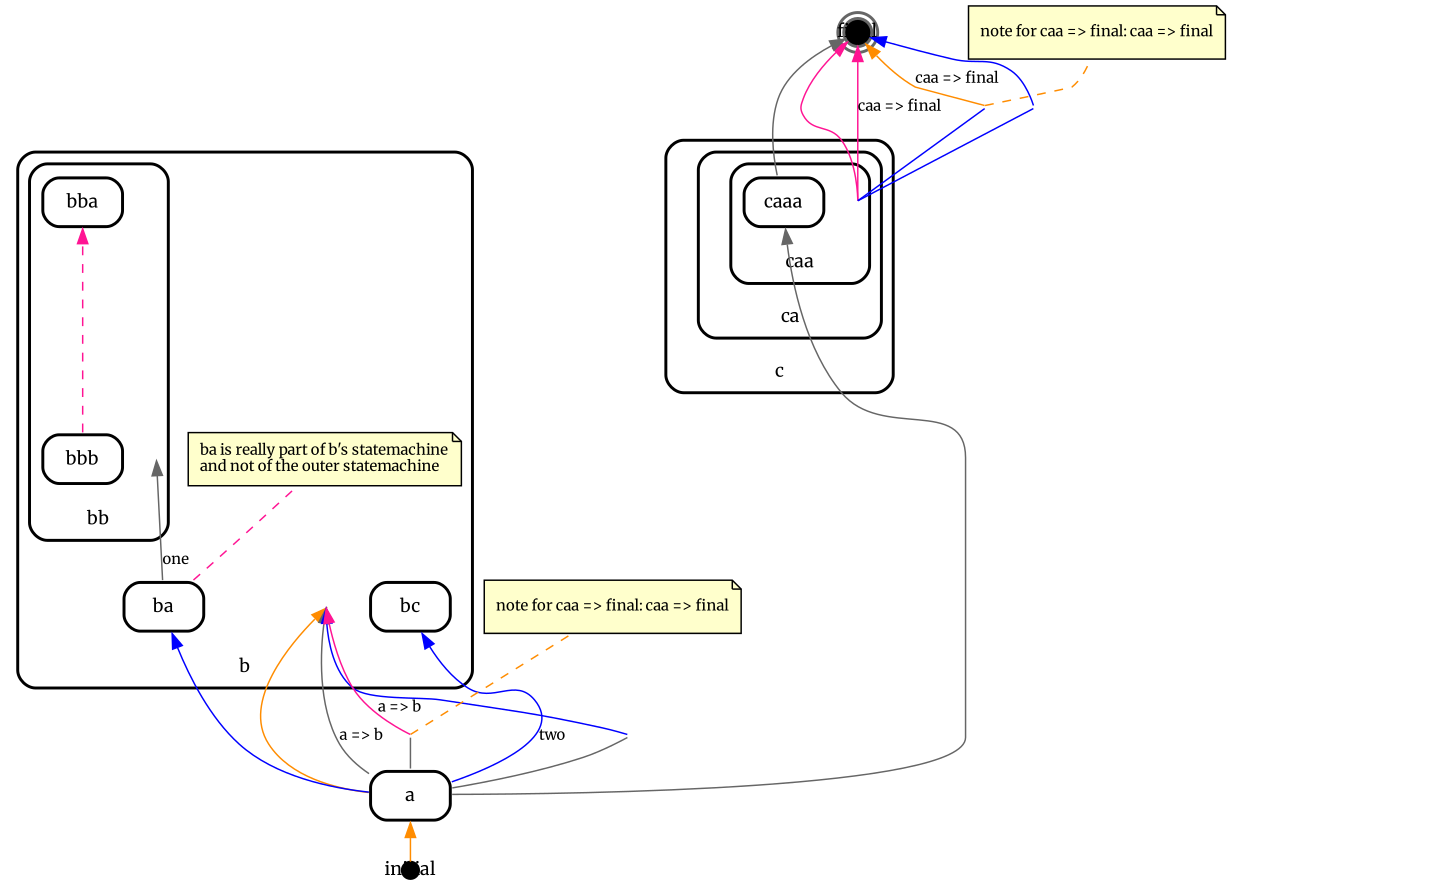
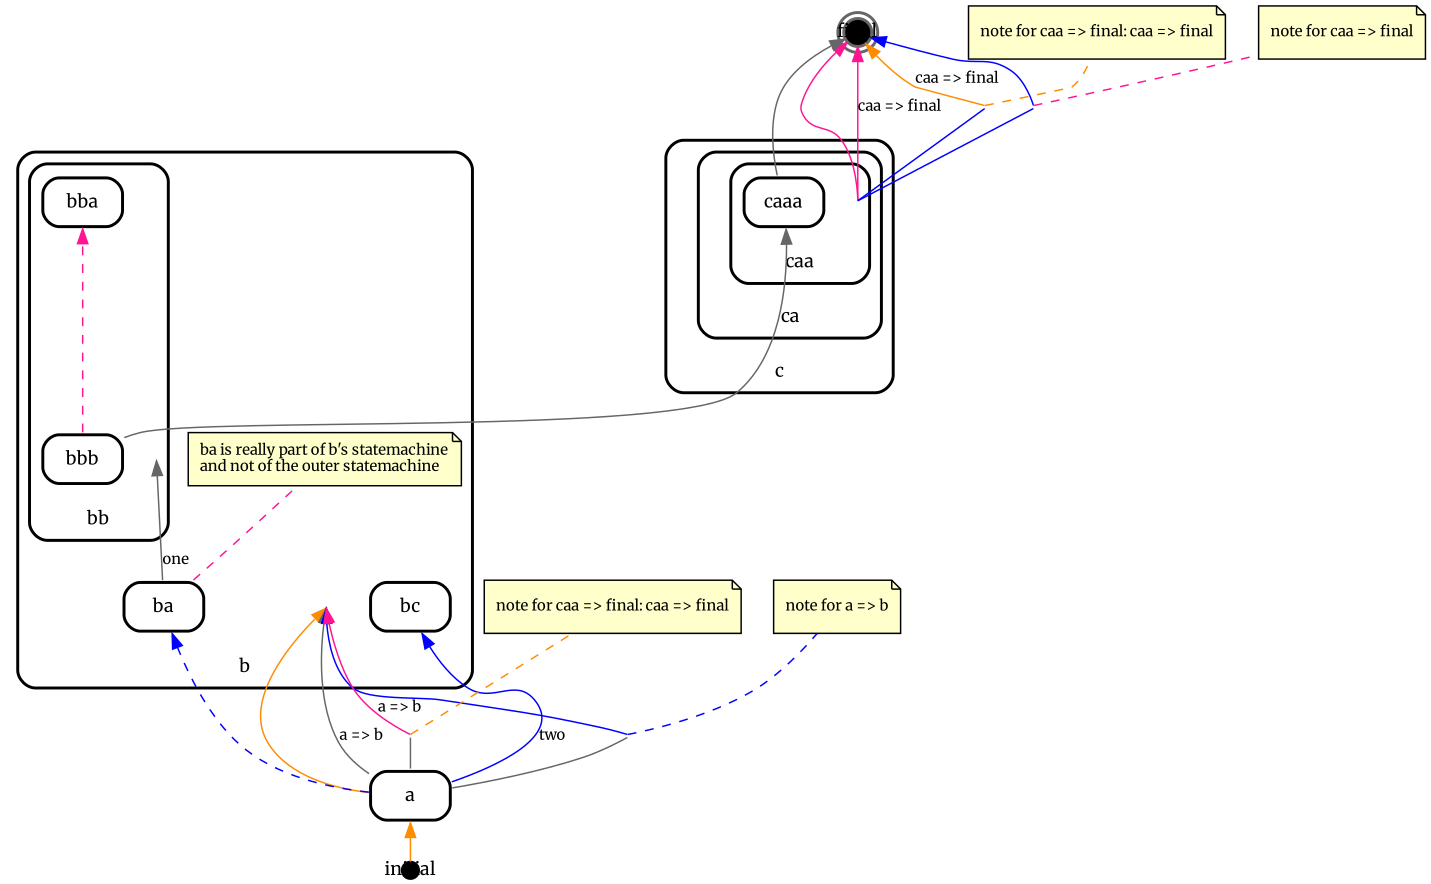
node "note for caa => final": added
node "note for a => b": added
edge "a" -> "caaa": now "bbb" -> "caaa"
edge "a" -> "ba": style solid -> dashed
